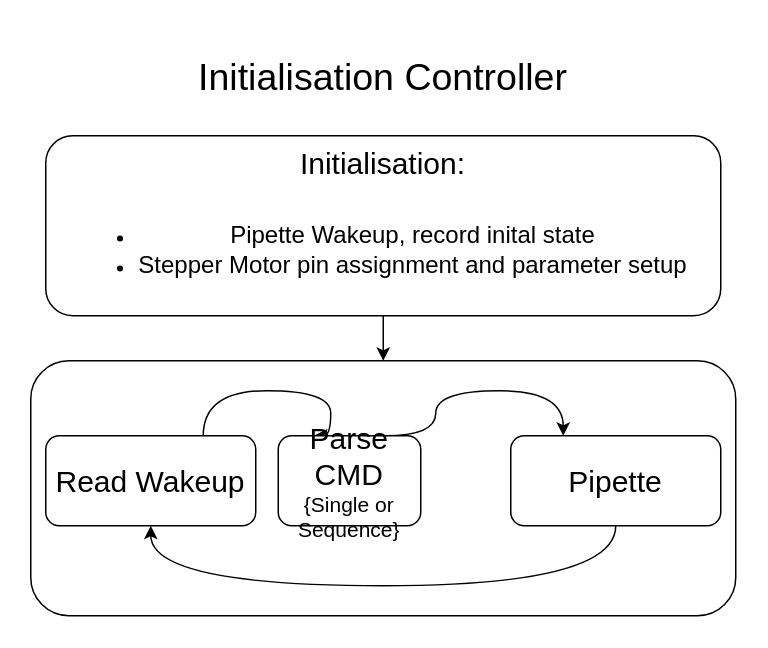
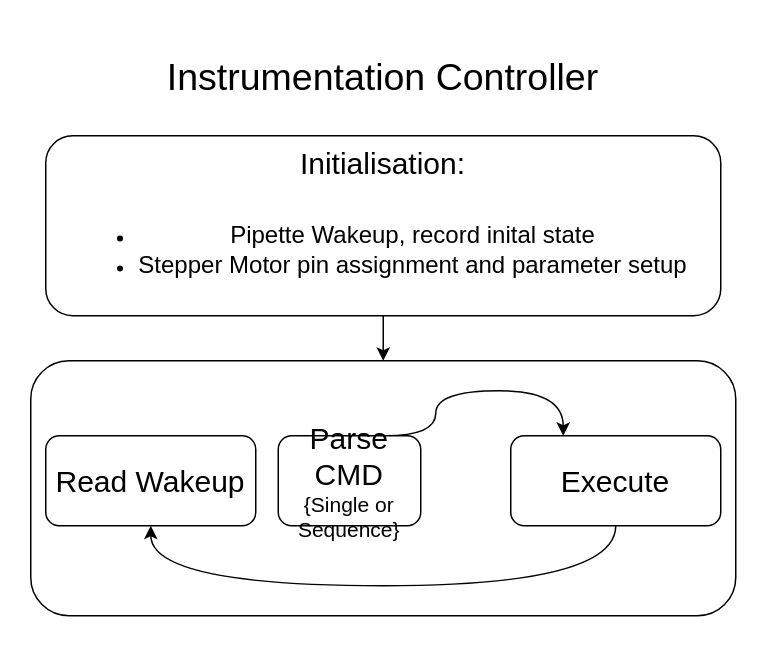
node "Initialisation Controller": label "Initialisation Controller" -> "Instrumentation Controller"
edge "Read Wakeup" -> "Parse CMD {Single or Sequence}": removed
node "Pipette": label "Pipette" -> "Execute"
